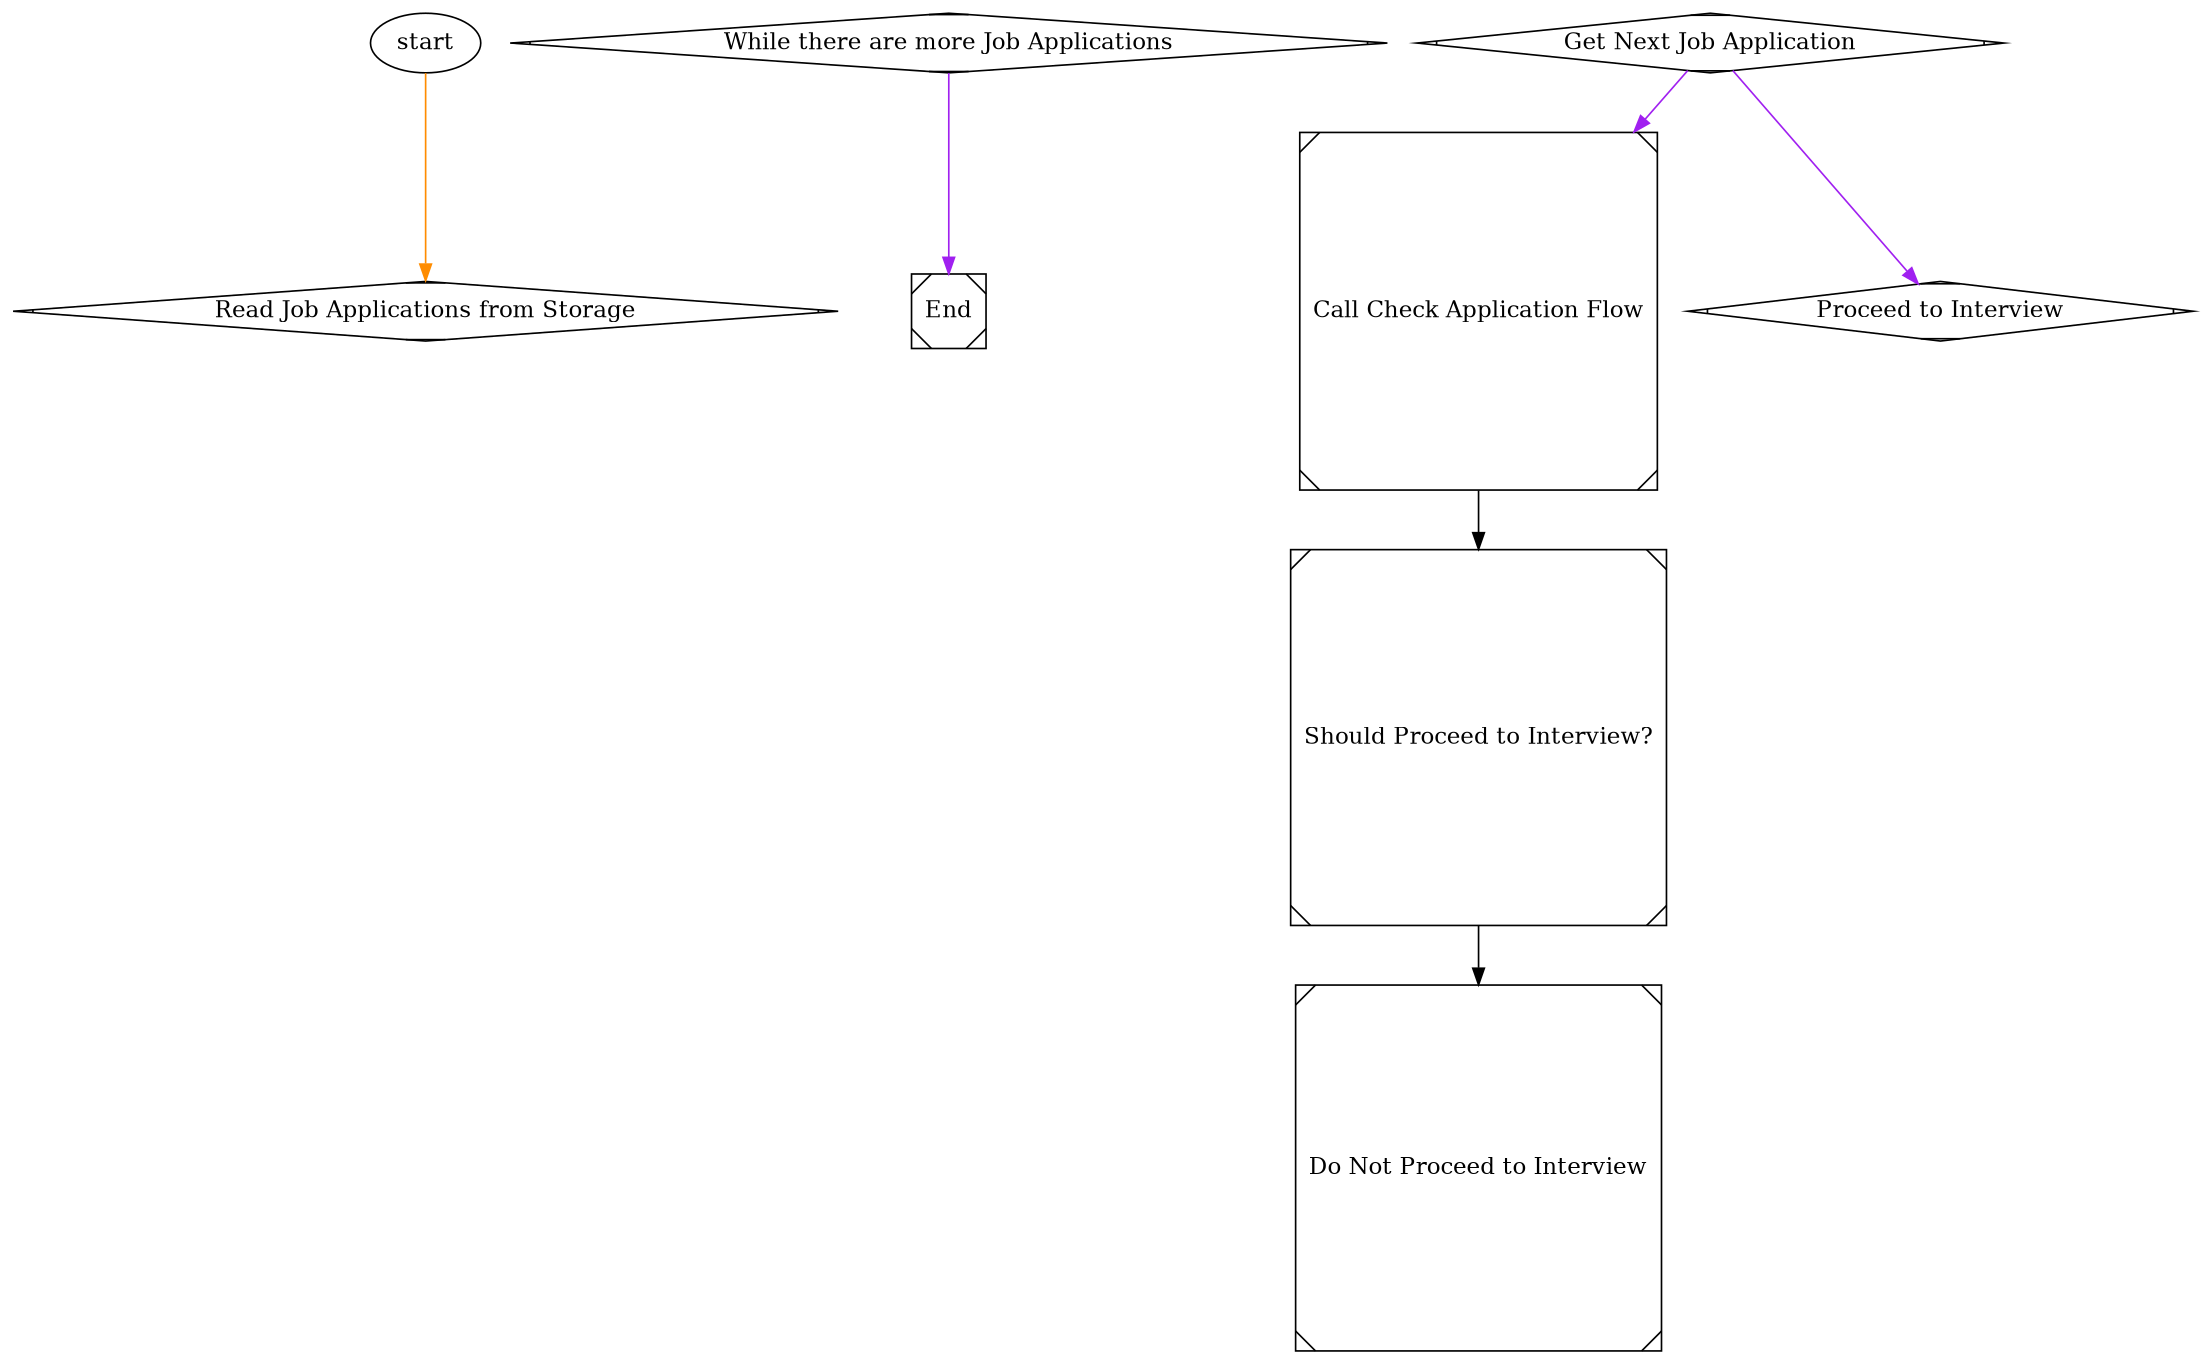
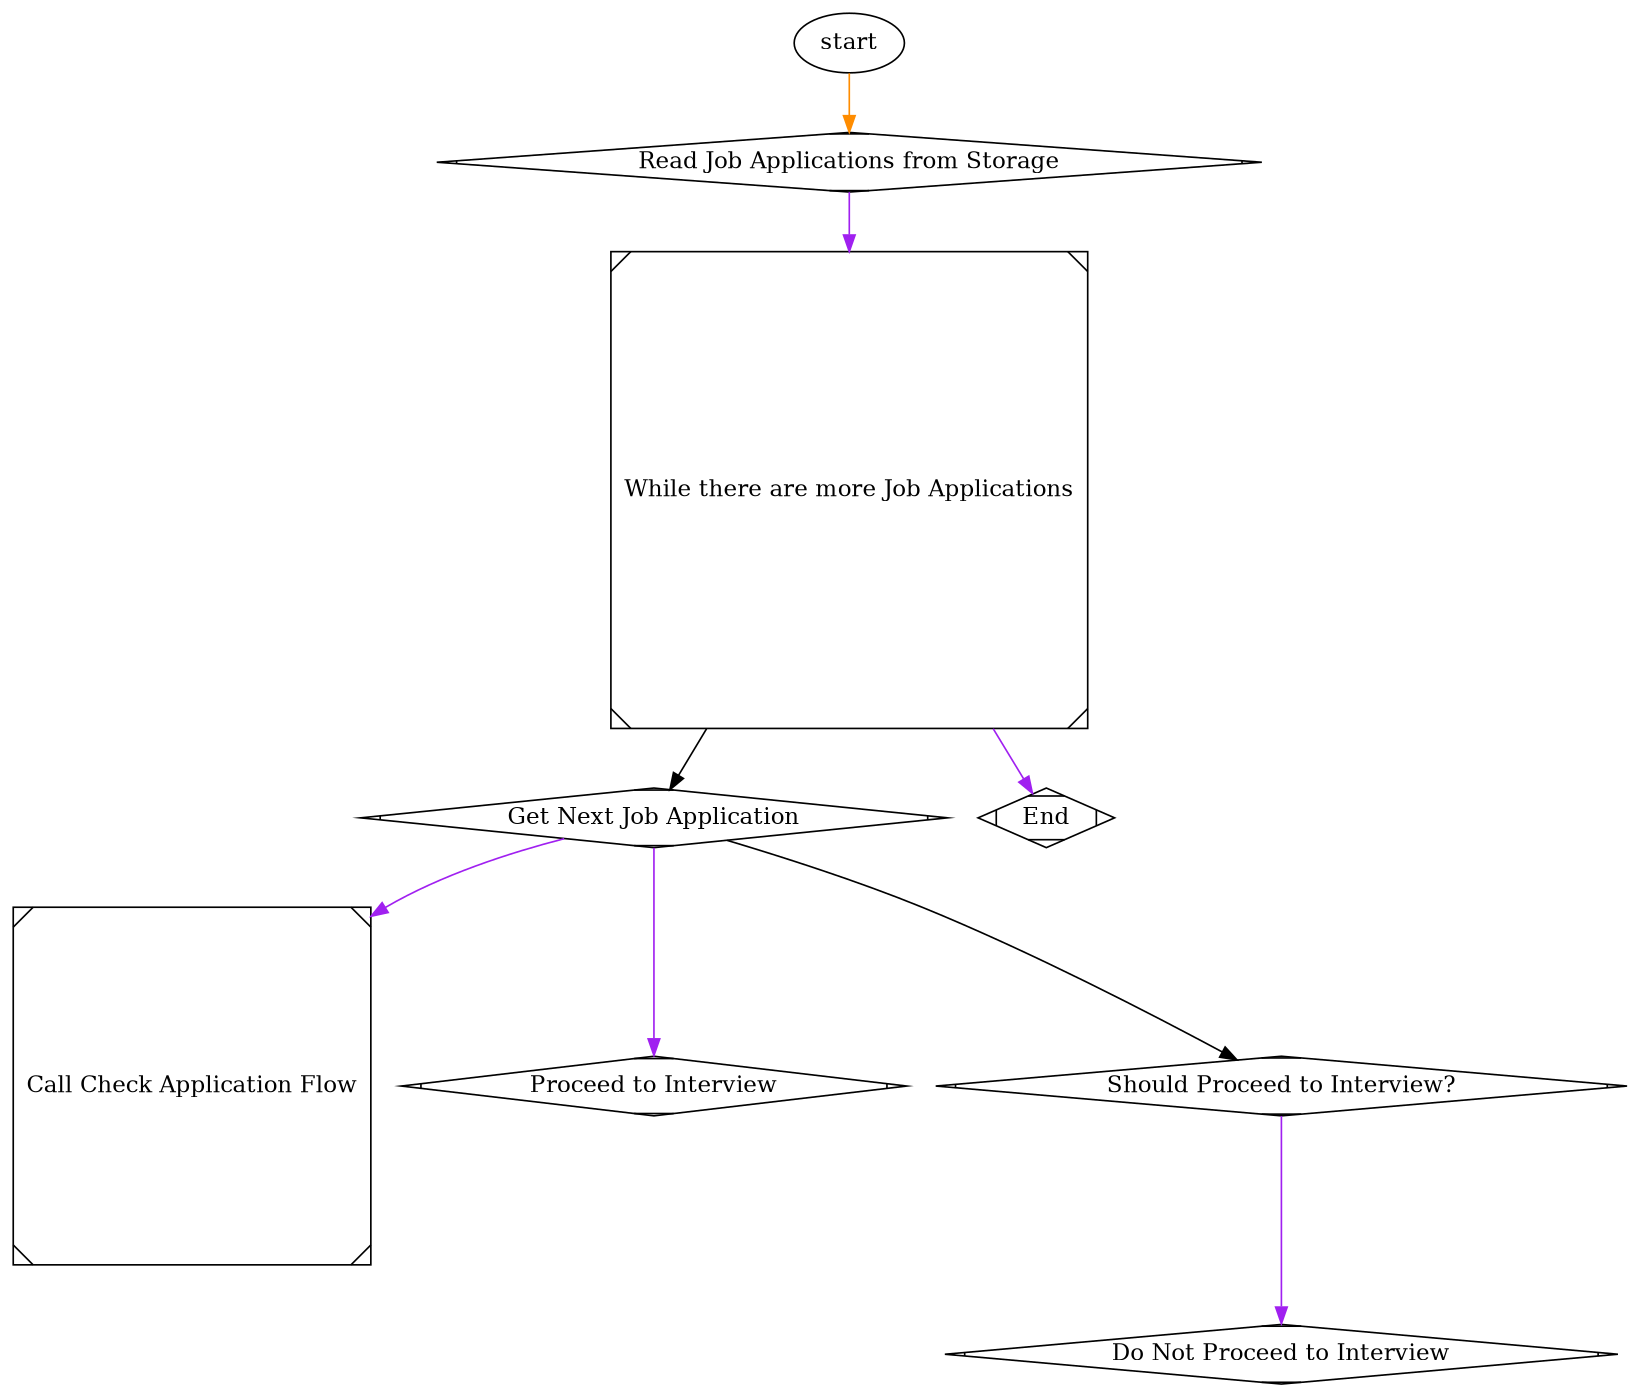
node "While there are more Job Applications": shape Mdiamond -> Msquare
edge "Read Job Applications from Storage" -> "While there are more Job Applications": added
node "End": shape Msquare -> Mdiamond
edge "Call Check Application Flow" -> "Should Proceed to Interview?": now "Get Next Job Application" -> "Should Proceed to Interview?"
node "Should Proceed to Interview?": shape Msquare -> Mdiamond
edge "While there are more Job Applications" -> "Get Next Job Application": added
edge "Should Proceed to Interview?" -> "Do Not Proceed to Interview": color black -> purple
node "Do Not Proceed to Interview": shape Msquare -> Mdiamond
